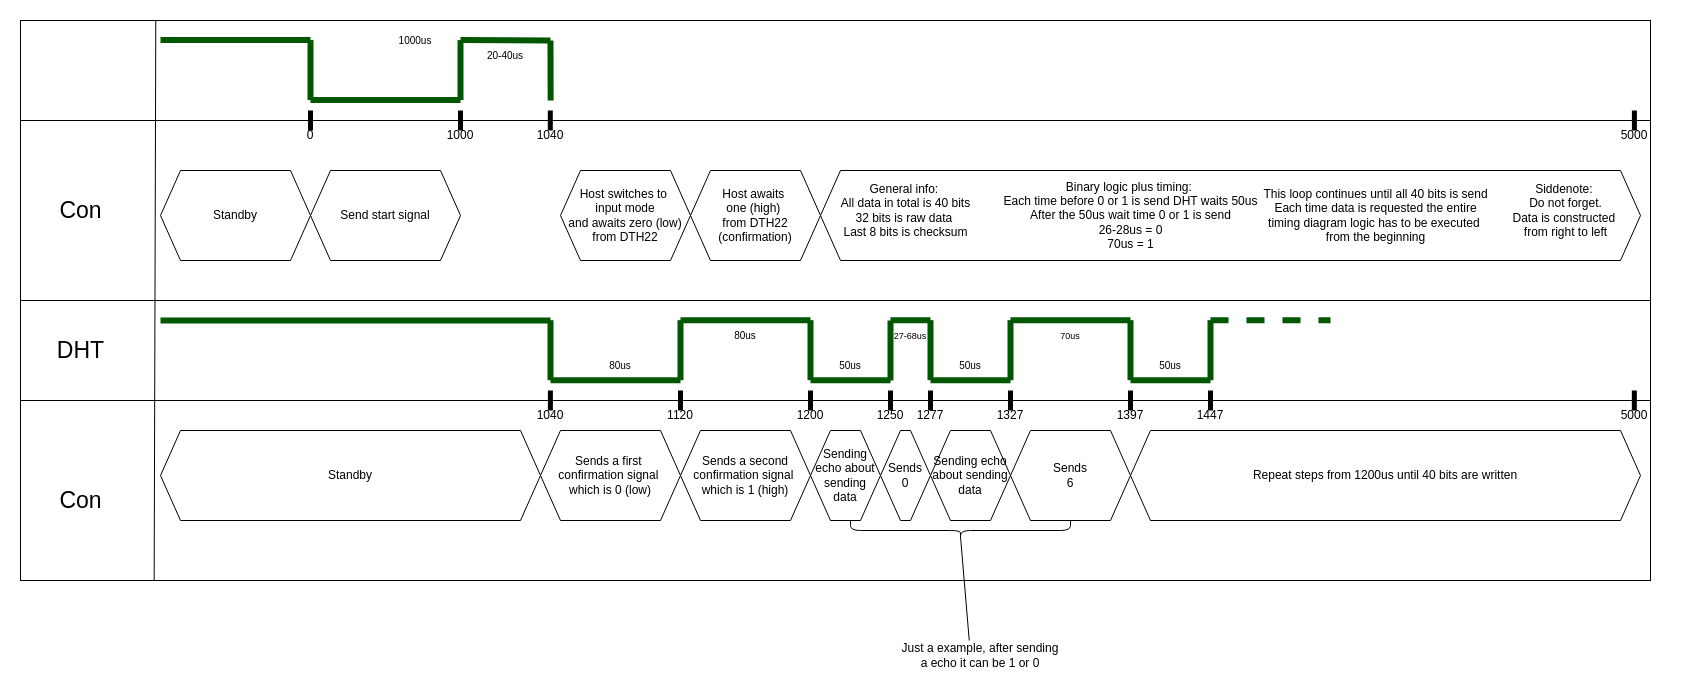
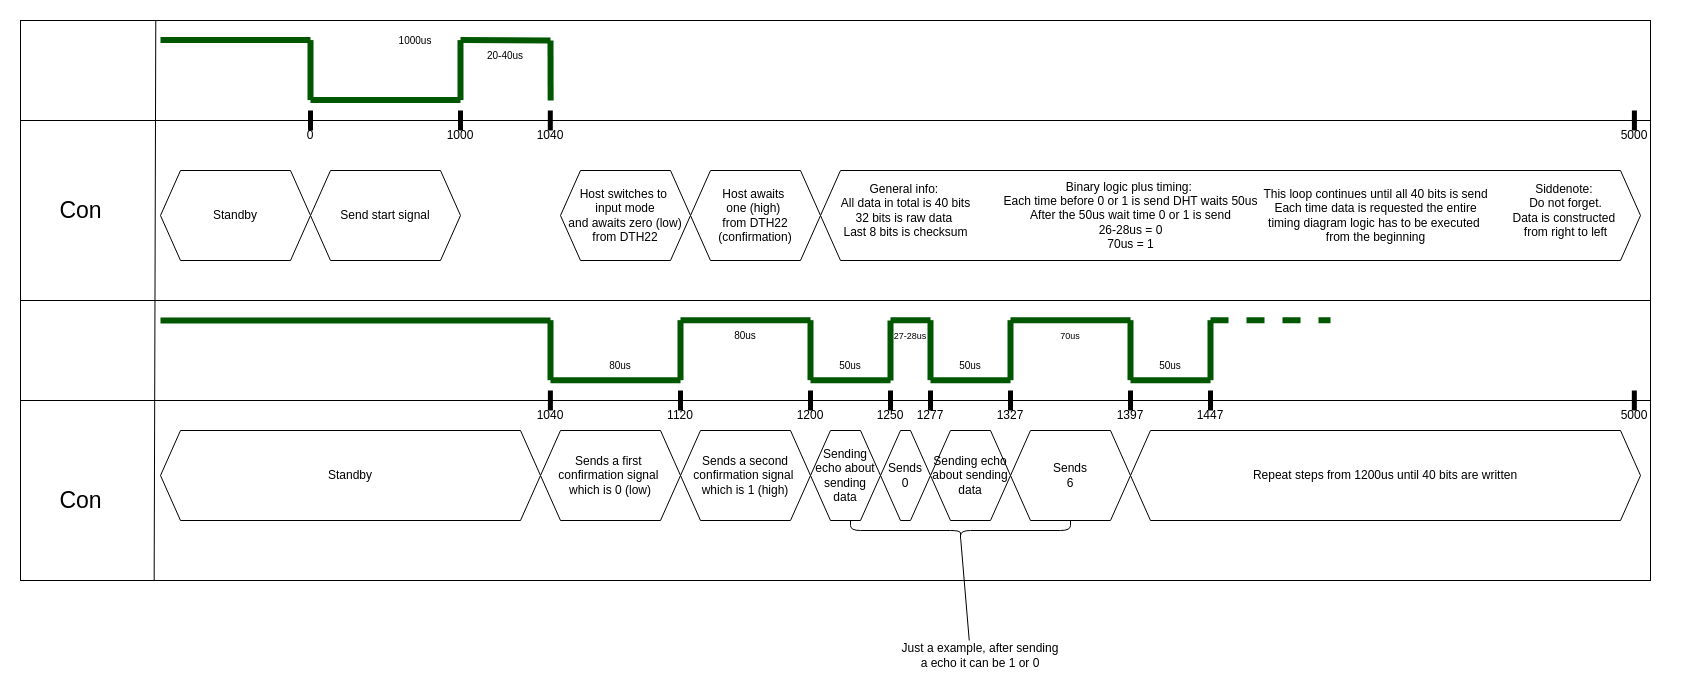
node "27-68us": label "27-68us" -> "27-28us"
node "DHT": removed
